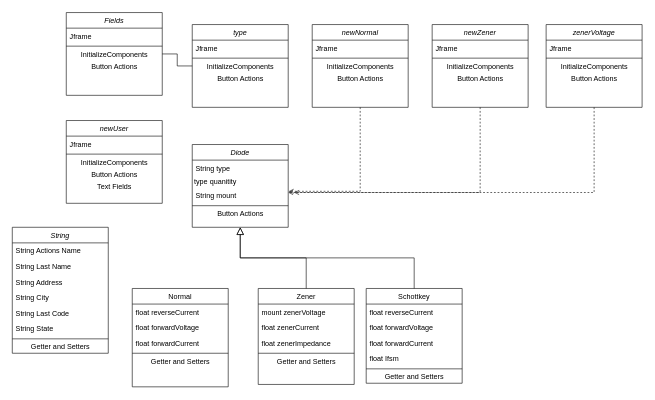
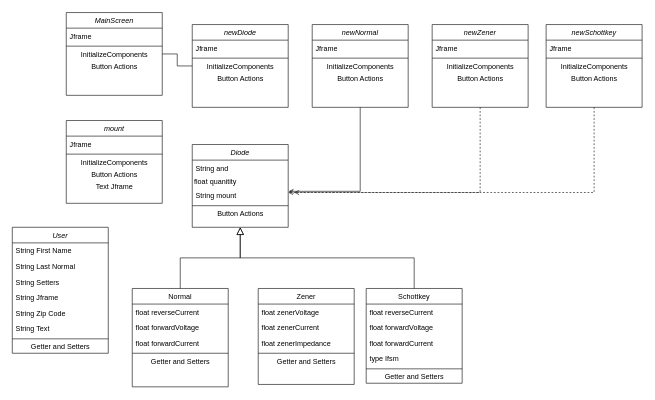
node "Fields": label "Fields" -> "MainScreen"
node "type": label "type" -> "newDiode"
node "zenerVoltage": label "zenerVoltage" -> "newSchottkey"
node "newUser": label "newUser" -> "mount"
edge "newNormal" -> "String mount": style dashed -> solid
node "String type": label "String type" -> "String and"
node "type quanitity": label "type quanitity" -> "float quanitity"
node "Text Fields": label "Text Fields" -> "Text Jframe"
node "String": label "String" -> "User"
node "String Actions Name": label "String Actions Name" -> "String First Name"
edge "Normal" -> "Diode": added
node "String Last Name": label "String Last Name" -> "String Last Normal"
edge "Zener" -> "Diode": removed
node "String Address": label "String Address" -> "String Setters"
node "String City": label "String City" -> "String Jframe"
node "mount zenerVoltage": label "mount zenerVoltage" -> "float zenerVoltage"
node "String Last Code": label "String Last Code" -> "String Zip Code"
node "String State": label "String State" -> "String Text"
node "float Ifsm": label "float Ifsm" -> "type Ifsm"
